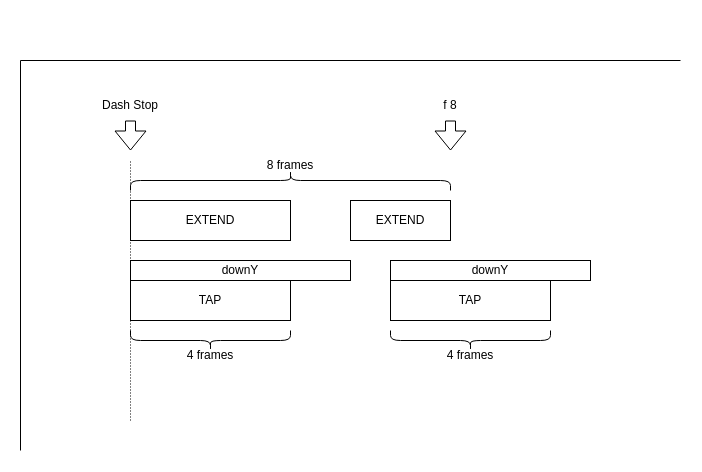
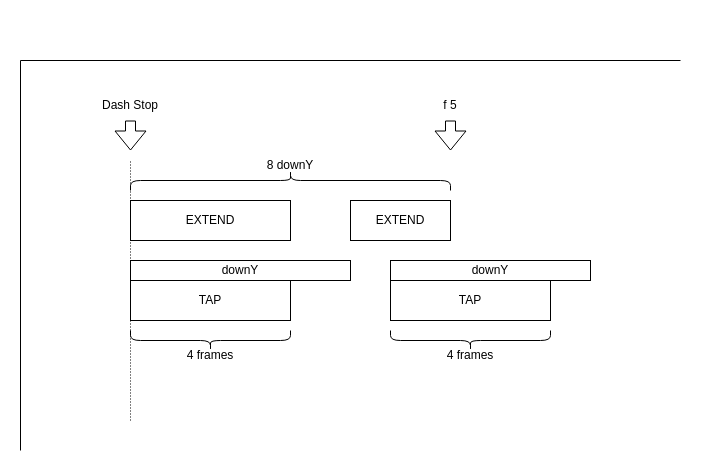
node "f 8": label "f 8" -> "f 5"
node "8 frames": label "8 frames" -> "8 downY"
